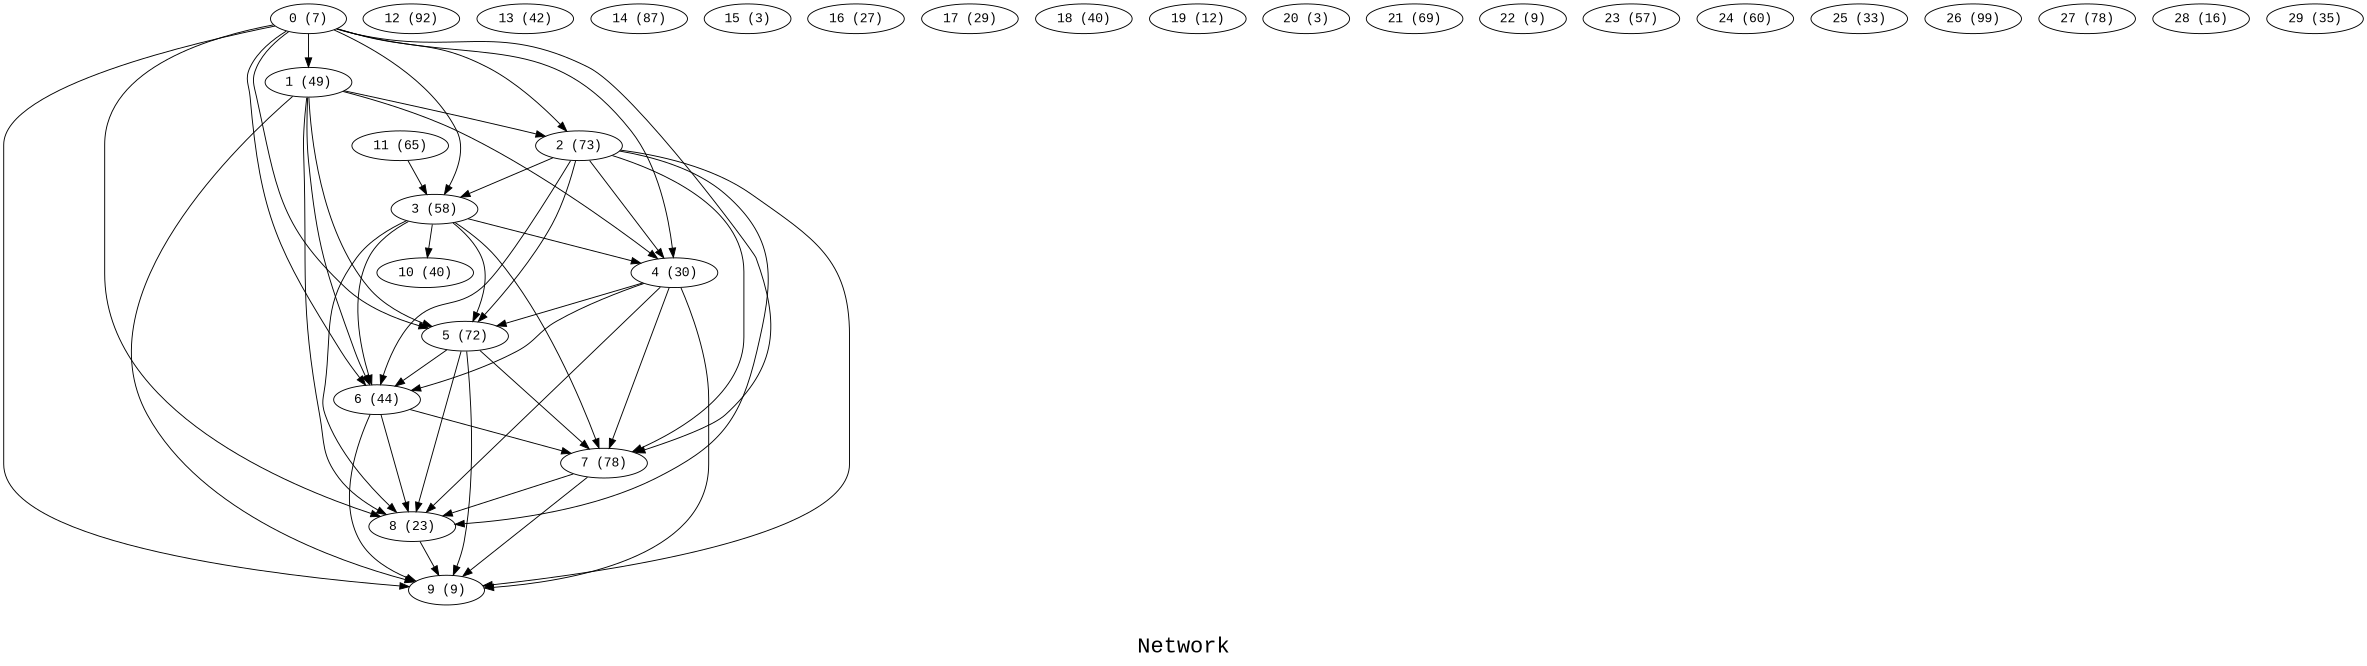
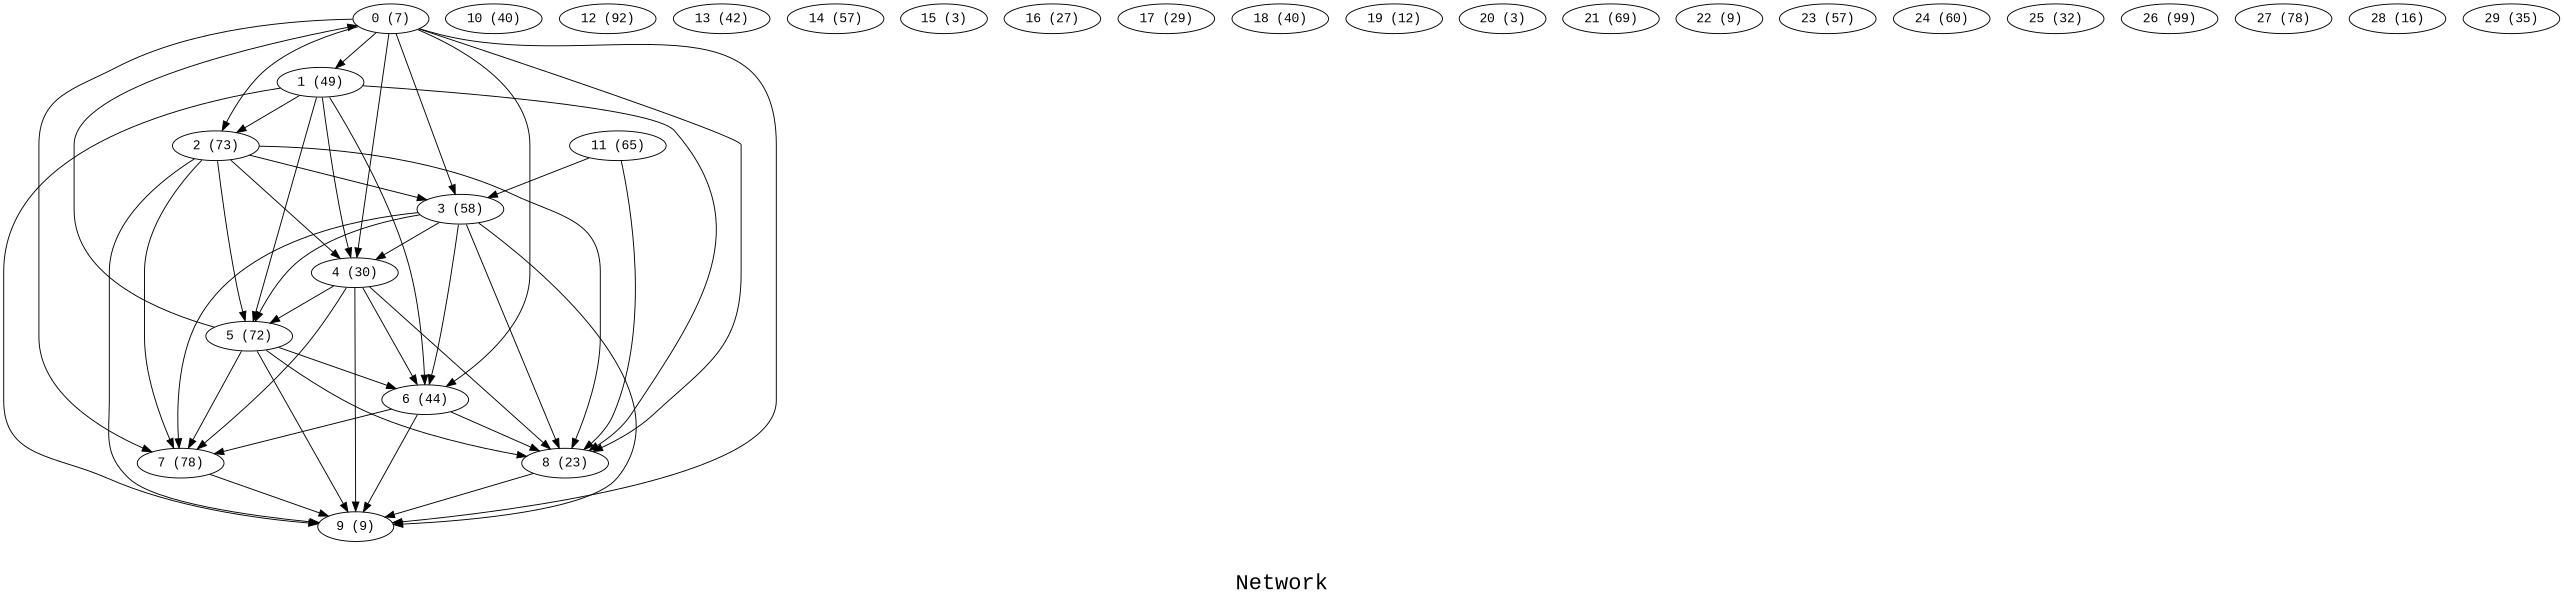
node "14 (87)": label "14 (87)" -> "14 (57)"
node "25 (33)": label "25 (33)" -> "25 (32)"
edge "0 (7)" -> "5 (72)": reversed
edge "3 (58)" -> "10 (40)": now "3 (58)" -> "9 (9)"
edge "2 (73)" -> "6 (44)": removed
edge "7 (78)" -> "8 (23)": now "11 (65)" -> "8 (23)"
